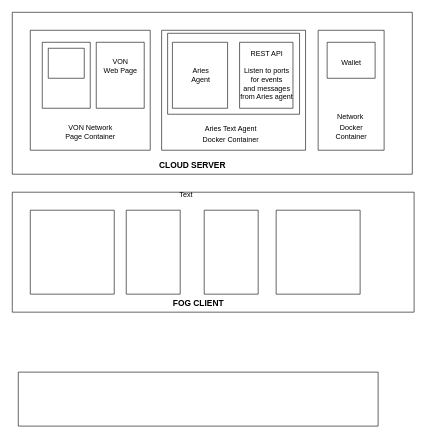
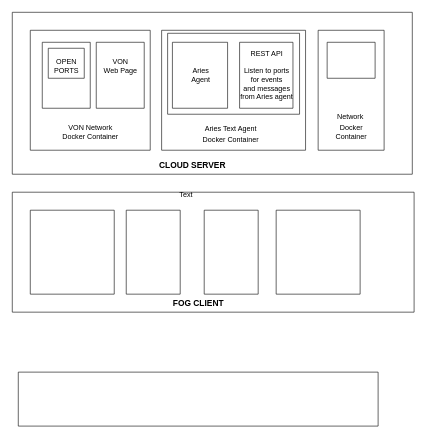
node "Wallet": removed
node "OPEN PORTS": added
node "VON Network Page Container": label "VON Network Page Container" -> "VON Network Docker Container"
